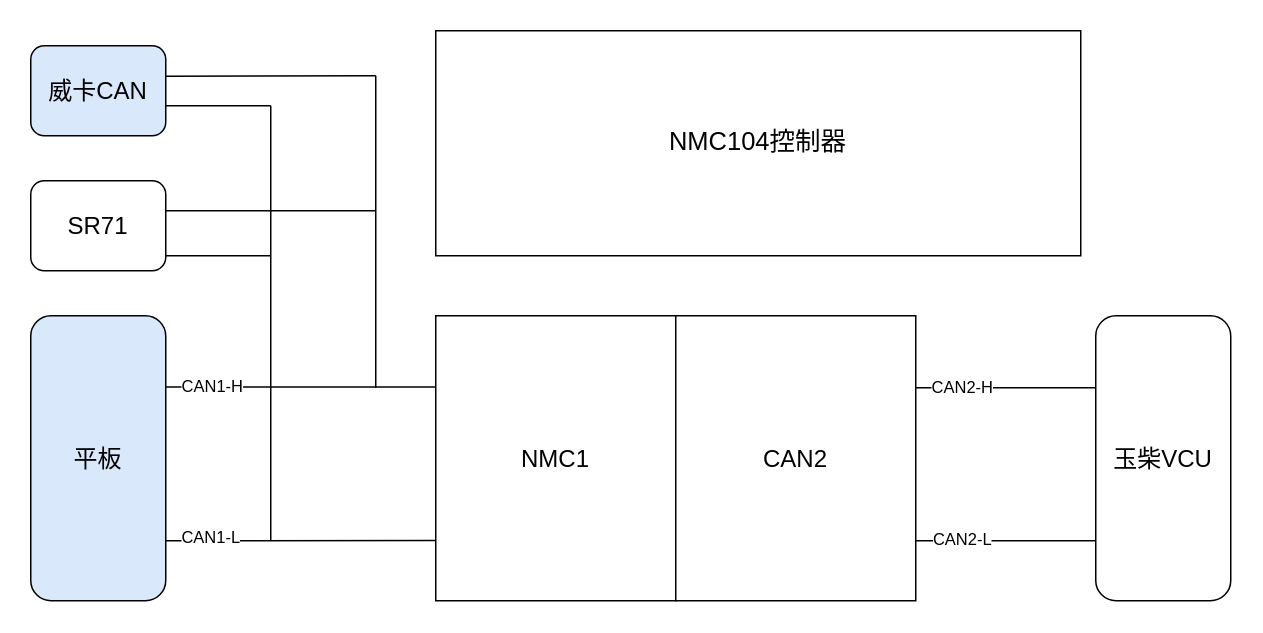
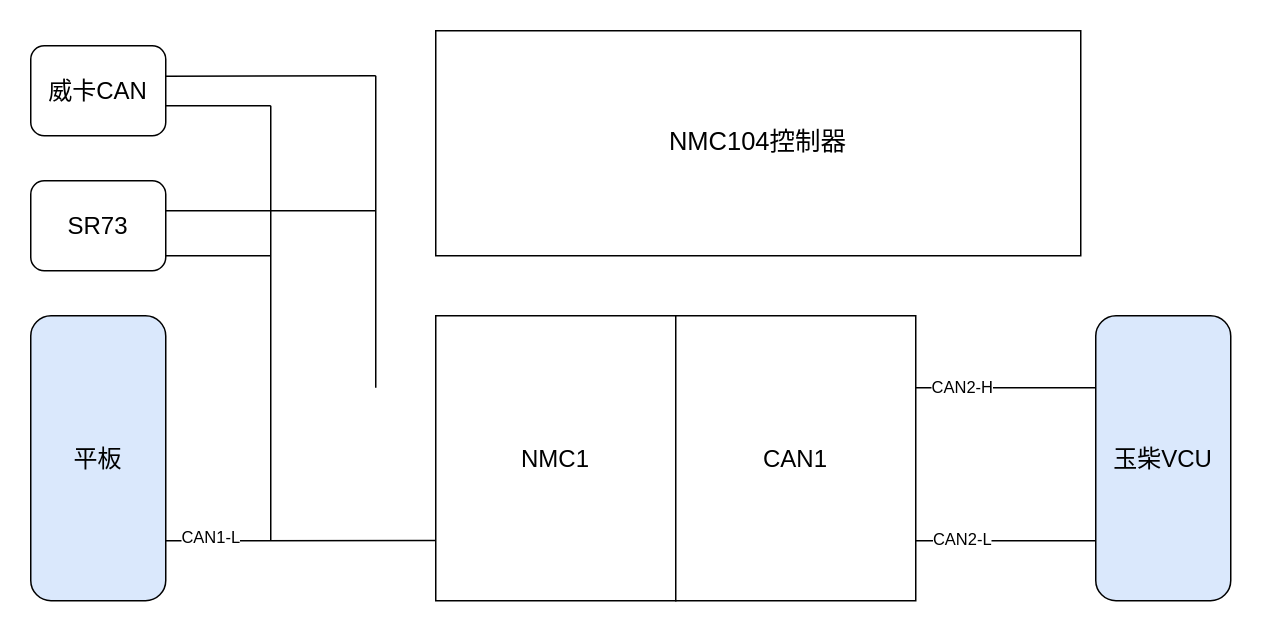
node "威卡CAN": fillcolor #dae8fc -> #ffffff
node "SR71": label "SR71" -> "SR73"
edge "平板" -- "NMC1": removed, label "CAN1-H"
node "CAN2": label "CAN2" -> "CAN1"
node "玉柴VCU": fillcolor #ffffff -> #dae8fc
